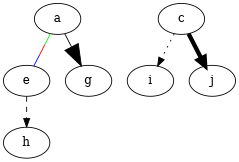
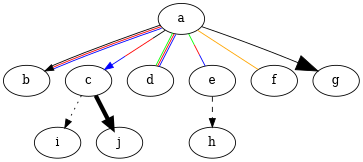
edge "a" -> "c": added
node "b": added
node "d": added
node "f": added
